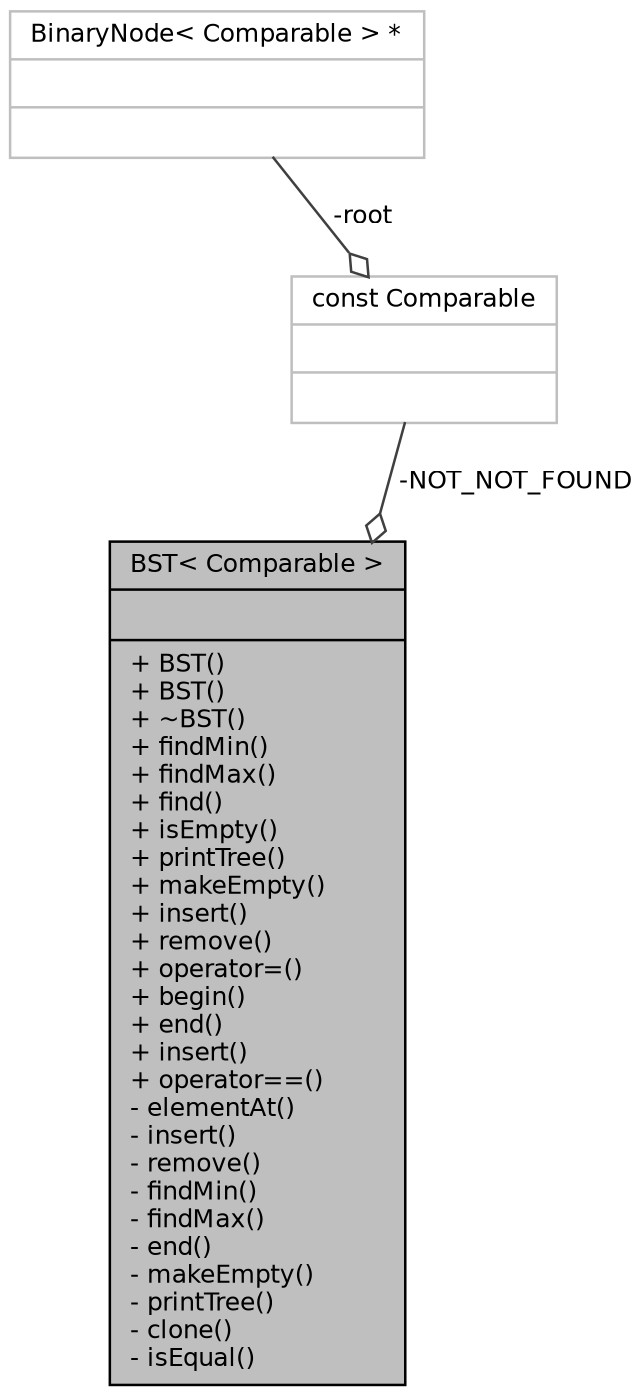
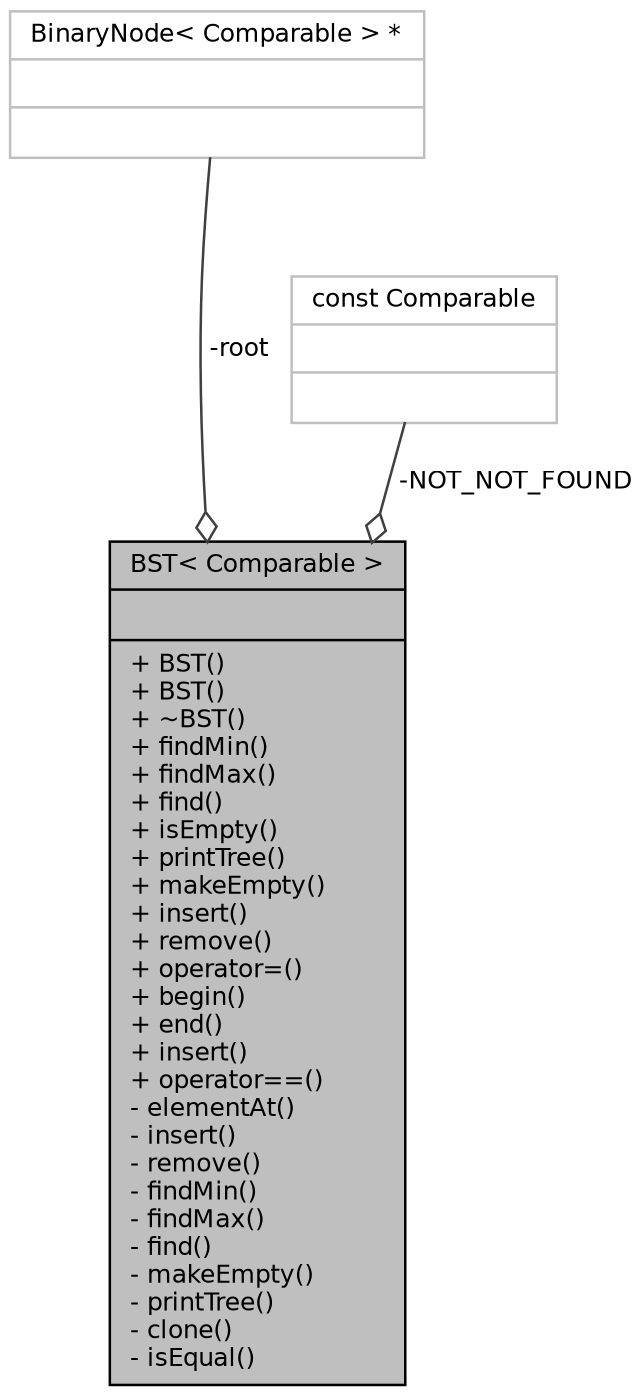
edge "BinaryNode< Comparable > *" -> "const Comparable": now "BinaryNode< Comparable > *" -> "BST< Comparable >"
node "BST< Comparable >": text "- end()" -> "- find()"
